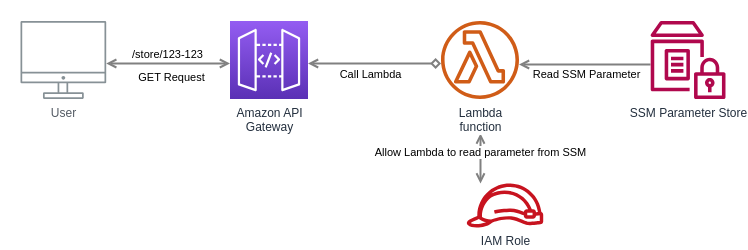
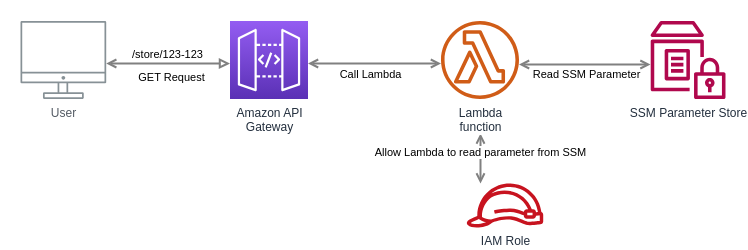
edge "User" -- "Amazon API Gateway": arrowhead open -> block
edge "Amazon API Gateway" -- "Lambda function": arrowhead diamond -> open
edge "SSM Parameter Store" -> "Lambda function": arrowhead none -> open
